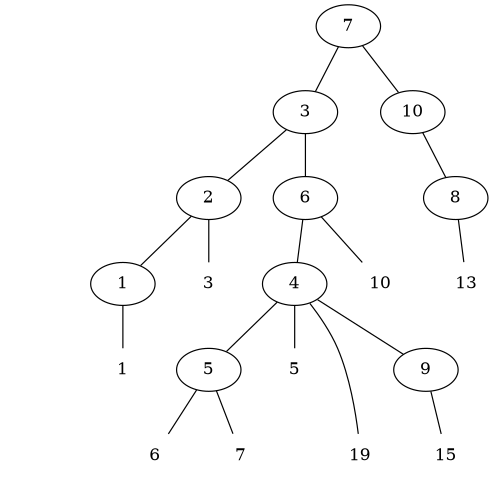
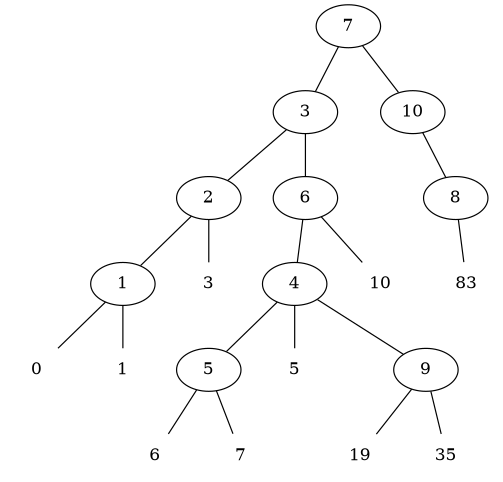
node "13": label "13" -> "83"
edge "4" -- "19": now "9" -- "19"
node "0": added
node "15": label "15" -> "35"
